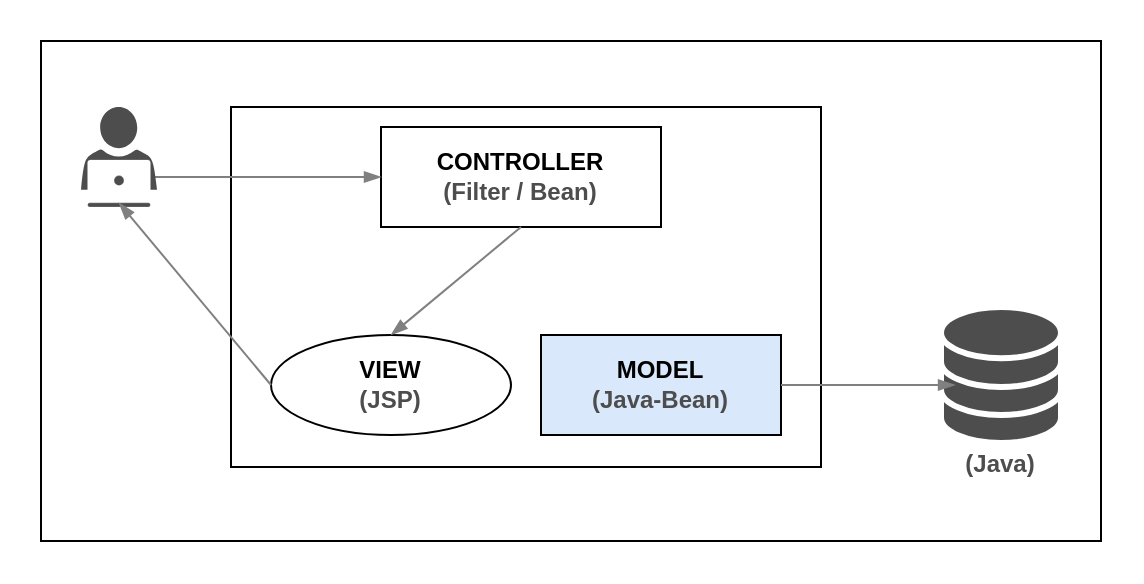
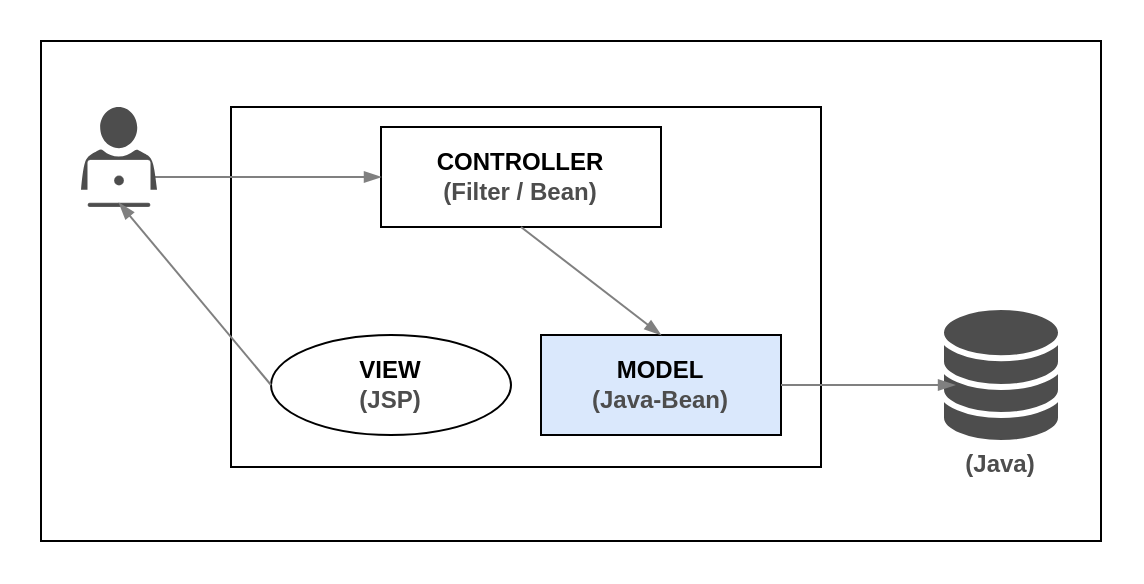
edge "CONTROLLER (Filter / Bean)" -> "VIEW (JSP)": removed
edge "CONTROLLER (Filter / Bean)" -> "MODEL (Java-Bean)": added
